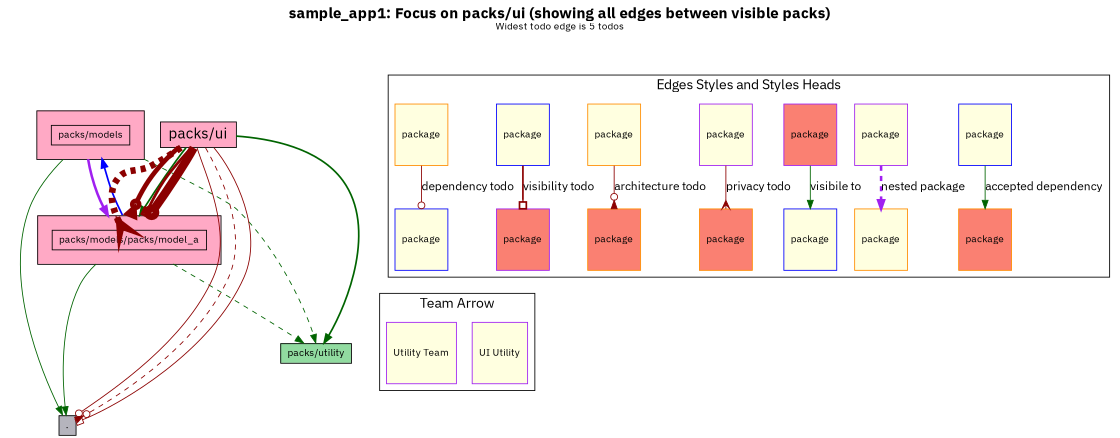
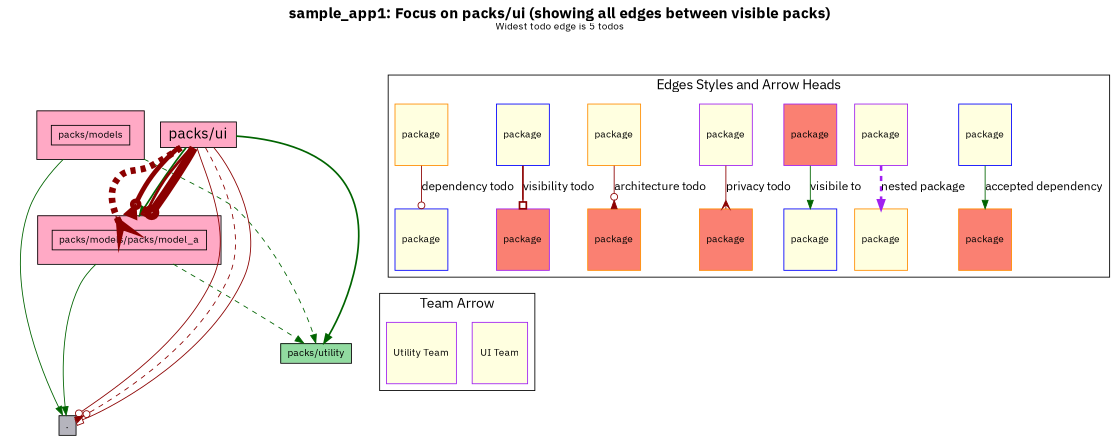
cluster "Edges Styles and Styles Heads": label "Edges Styles and Styles Heads" -> "Edges Styles and Arrow Heads"
edge "packs/models/packs/model_a" -> "packs/models": removed
edge "packs/models" -> "packs/models/packs/model_a": removed
node "UI Utility": label "UI Utility" -> "UI Team"
